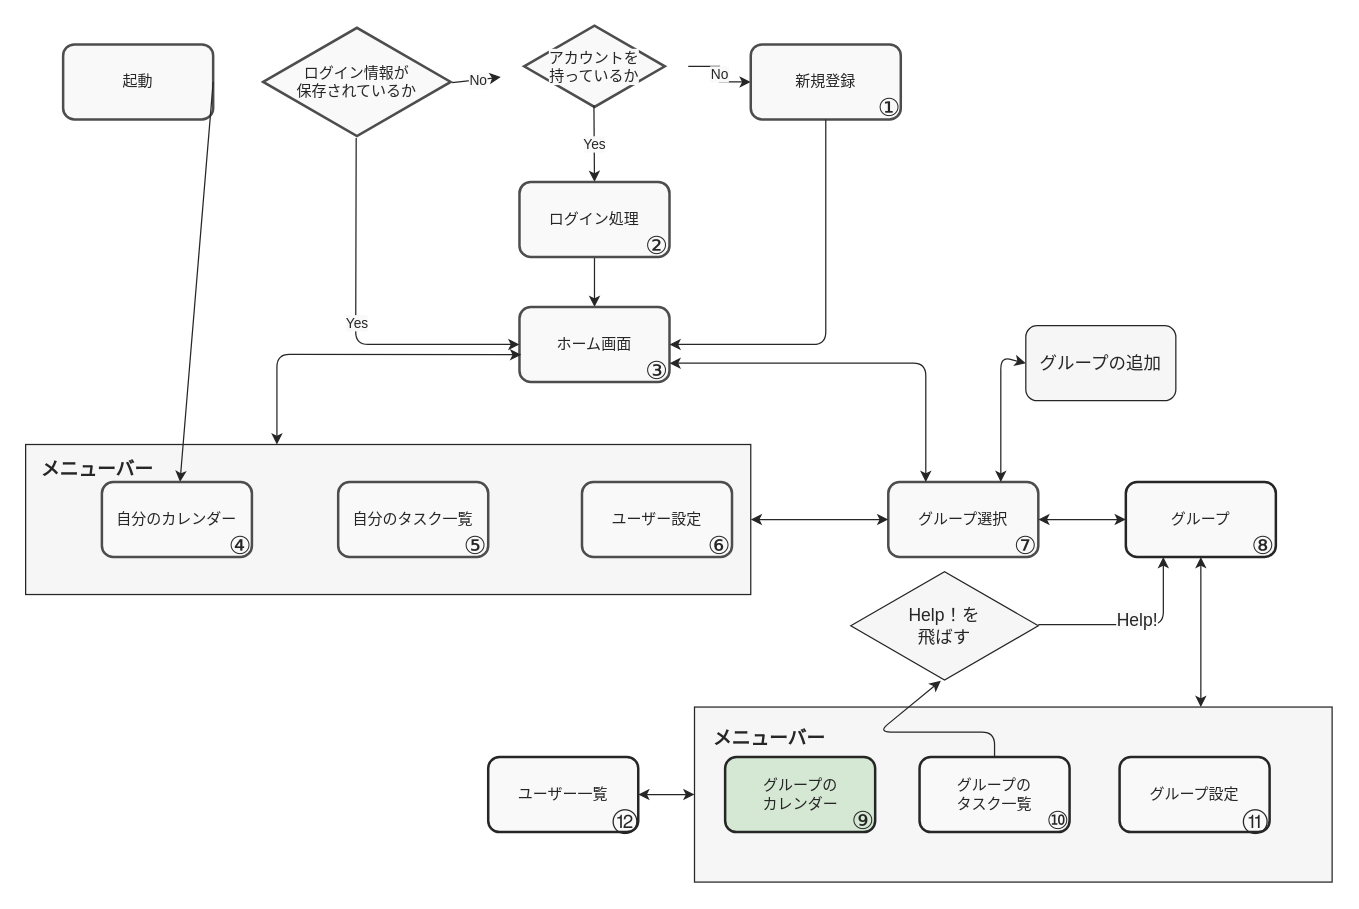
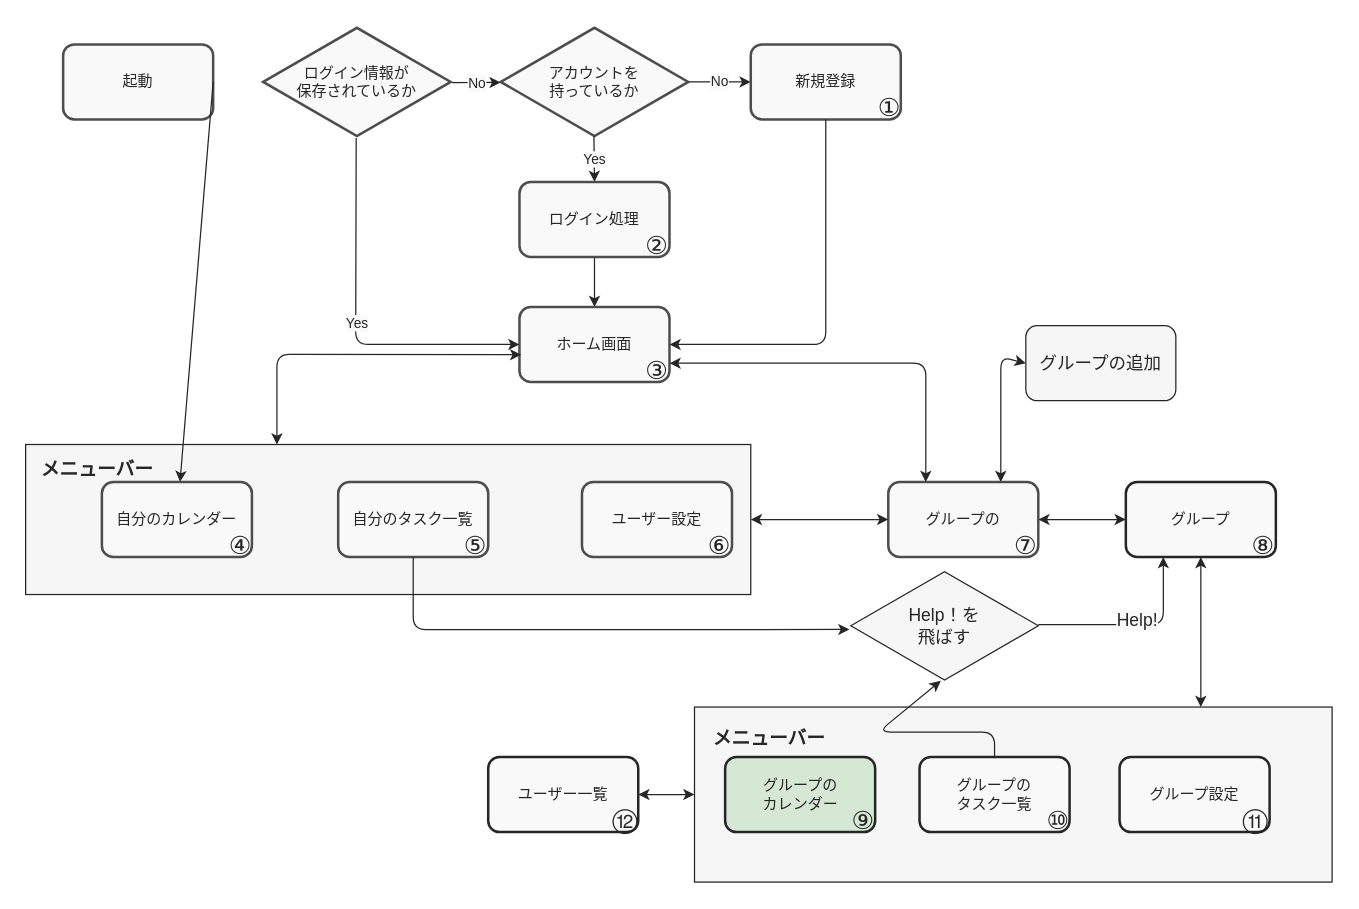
node "アカウントを 持っているか": size 188x81 -> 188x113
node "グループ選択": label "グループ選択" -> "グループの"
edge "自分のタスク一覧" -> "Help！を 飛ばす": added
